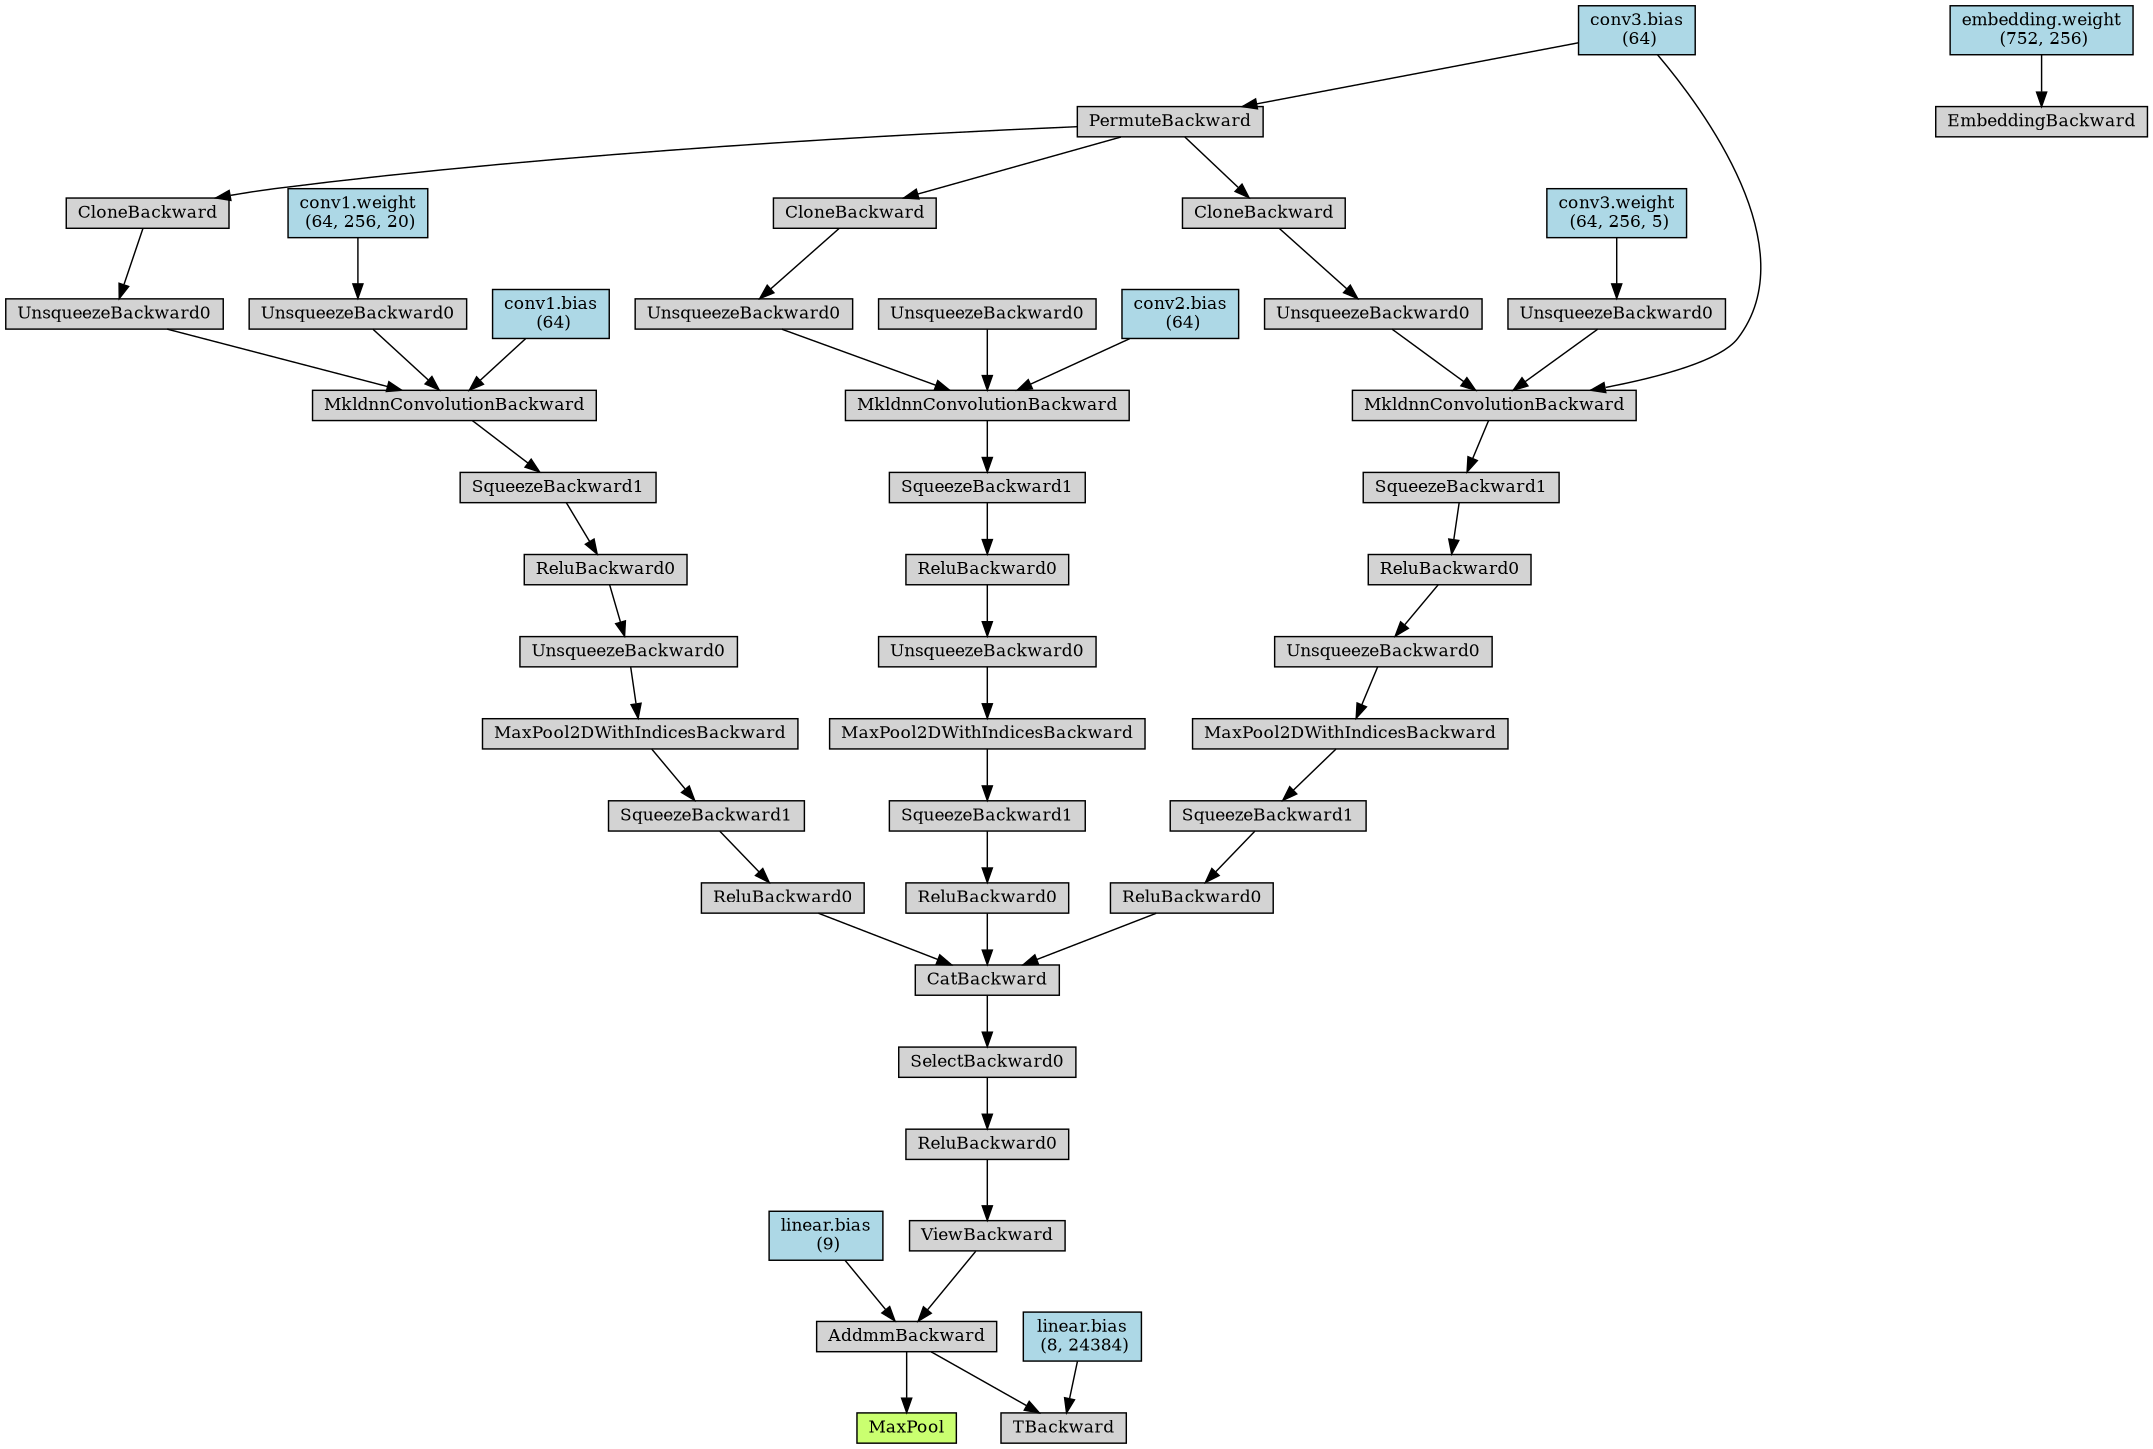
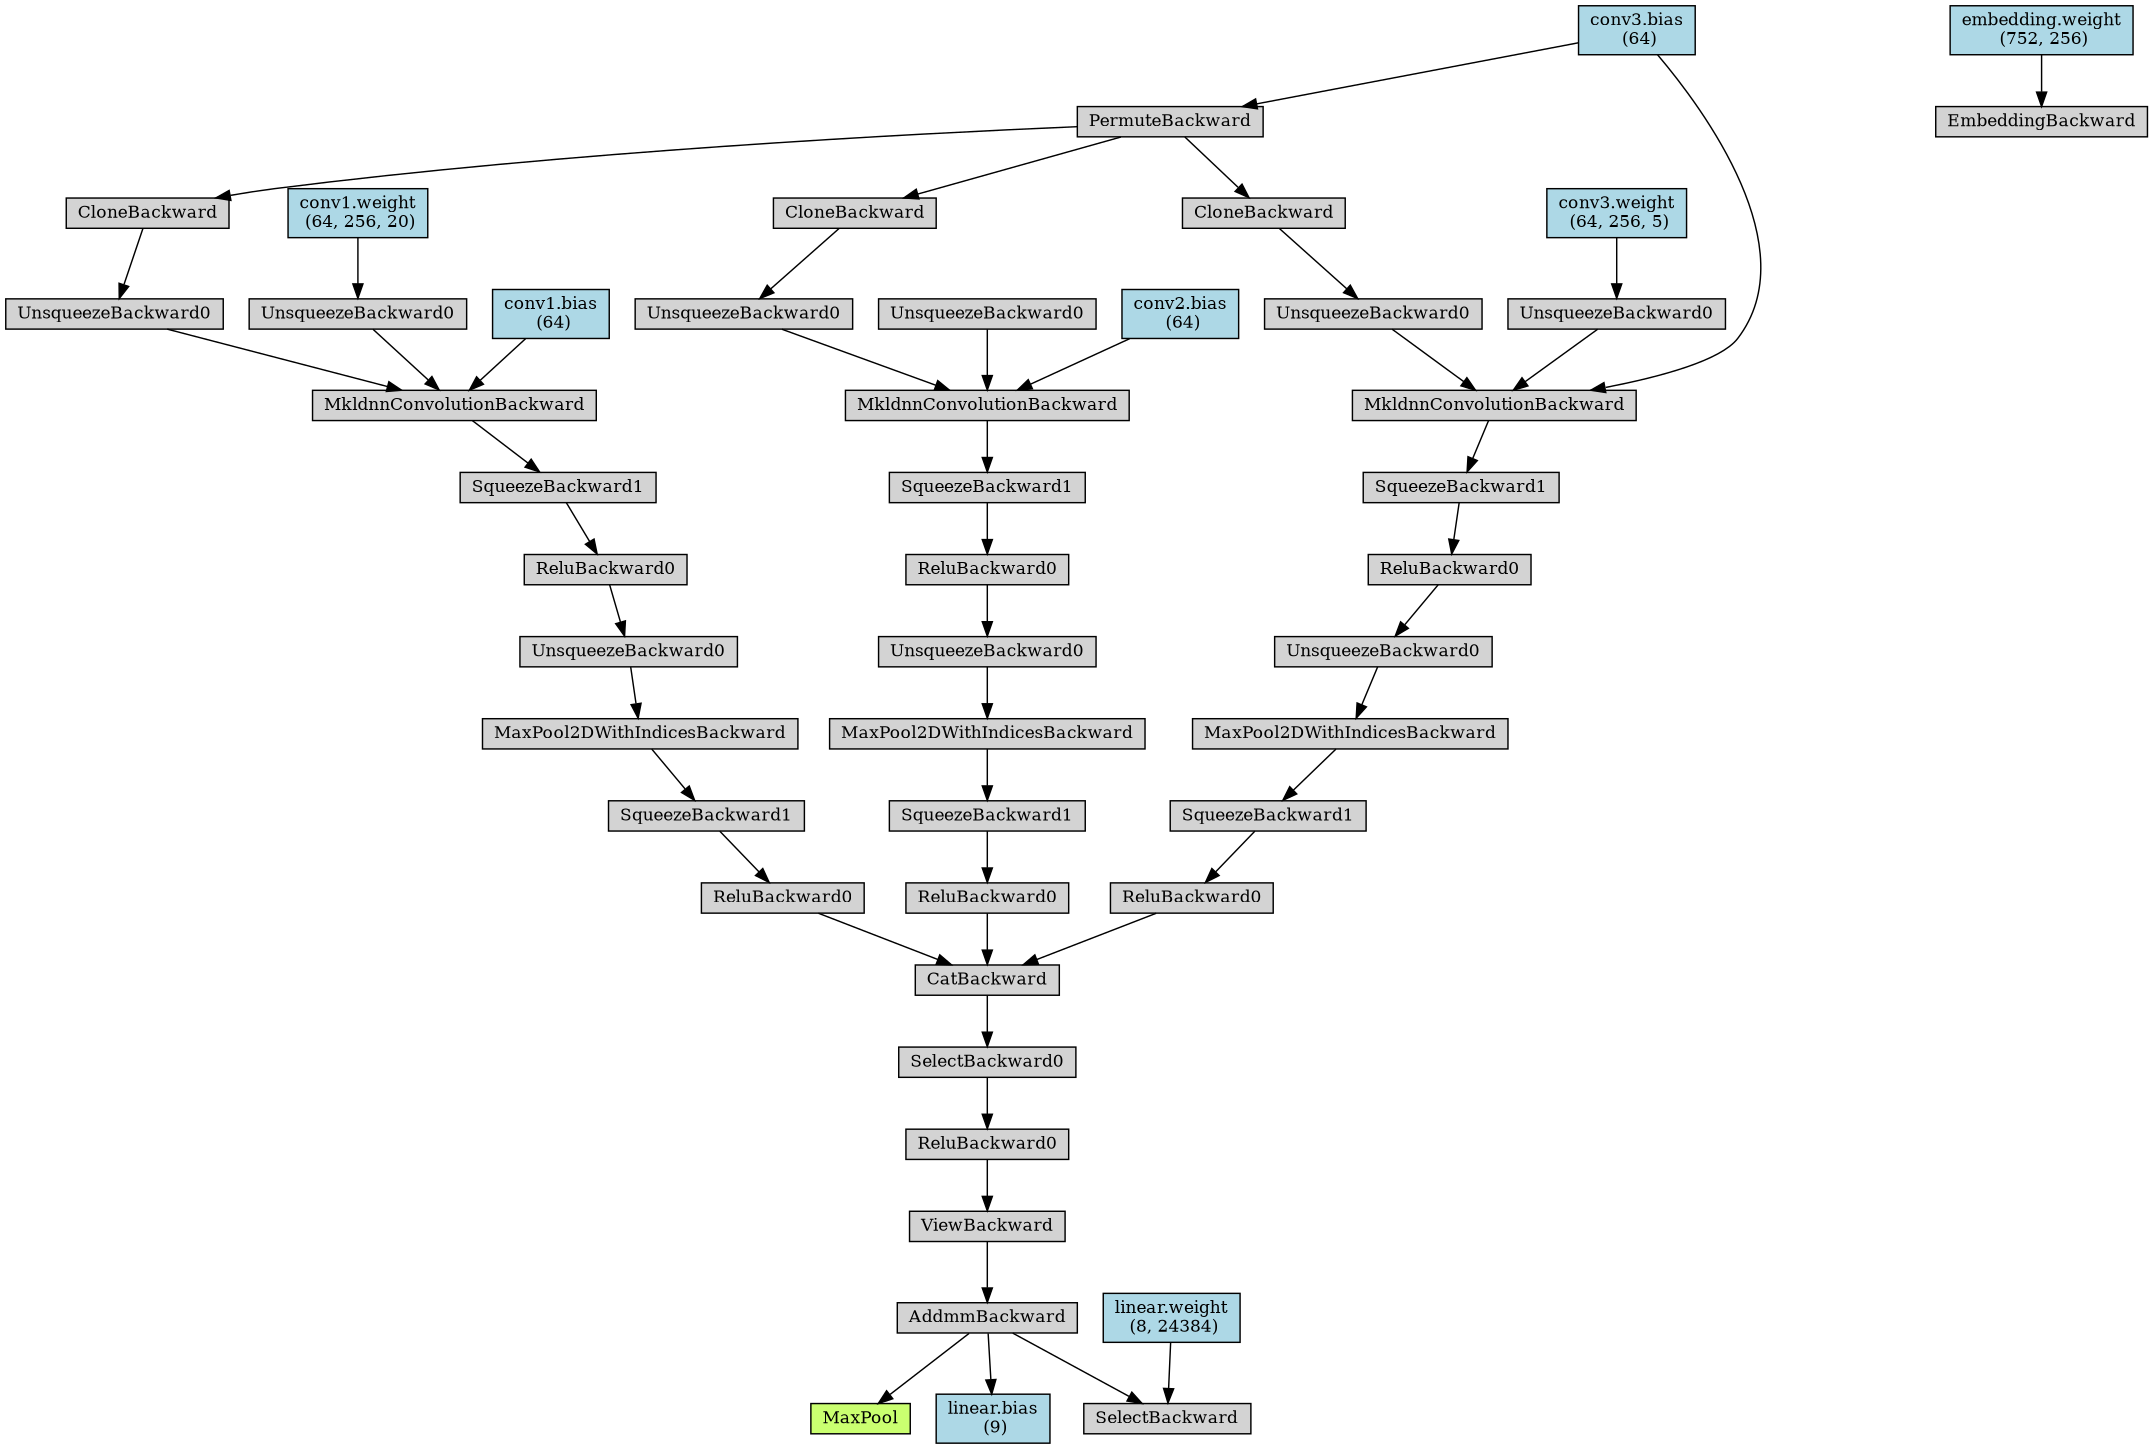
edge "linear.bias (9)" -> "AddmmBackward": reversed
node "linear.bias (8, 24384)": label "linear.bias (8, 24384)" -> "linear.weight (8, 24384)"
node "TBackward": label "TBackward" -> "SelectBackward"
